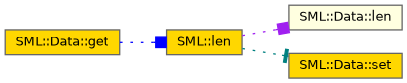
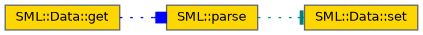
node "SML::Data::len": removed
node "SML::len": label "SML::len" -> "SML::parse"
